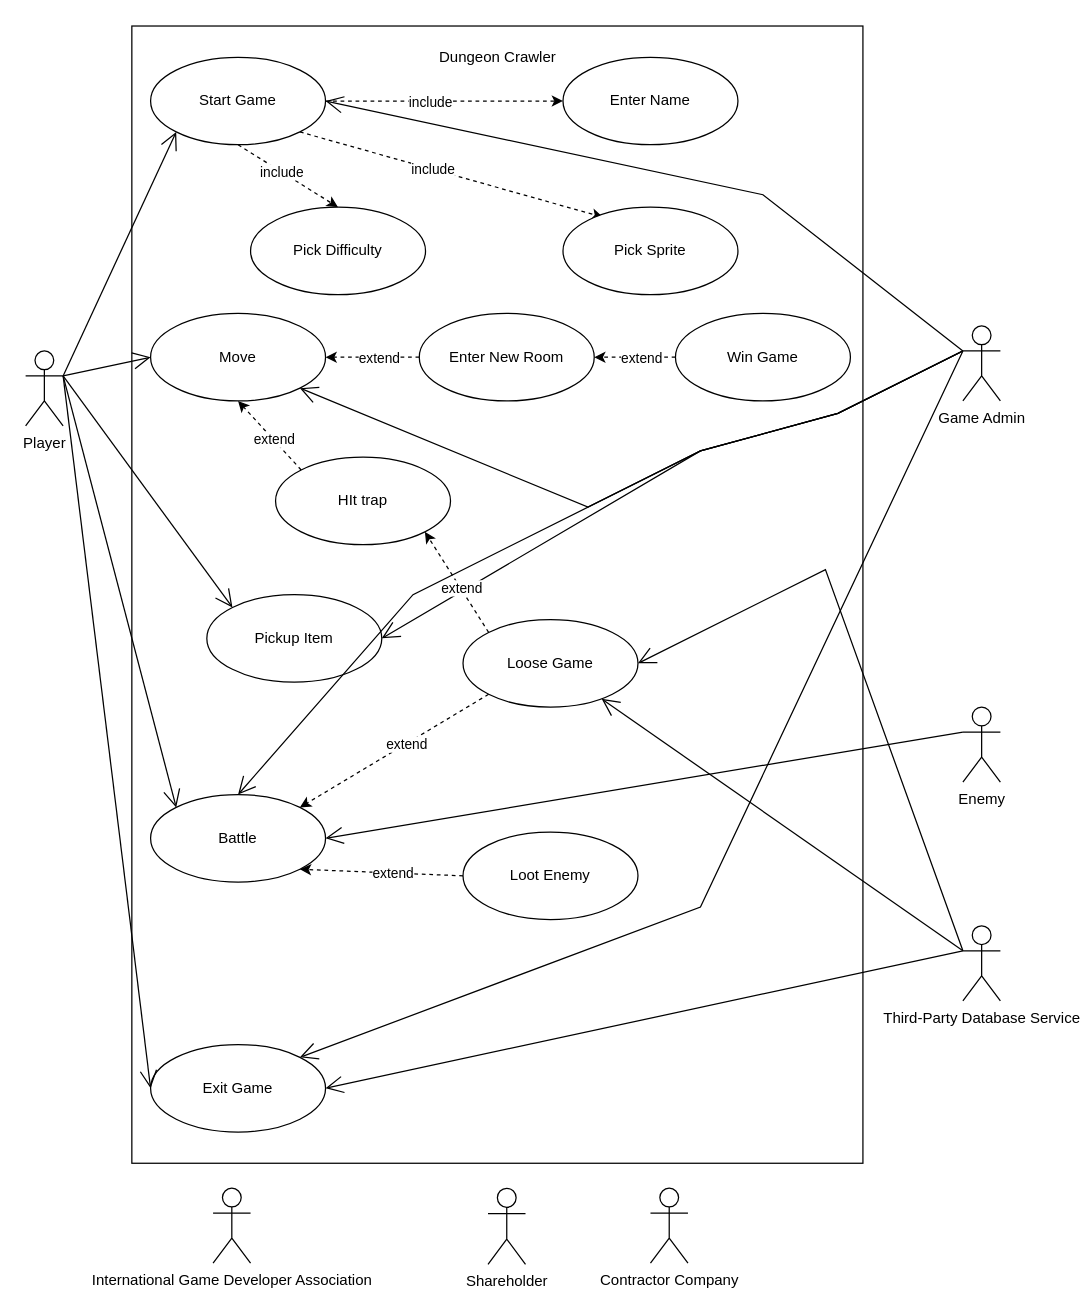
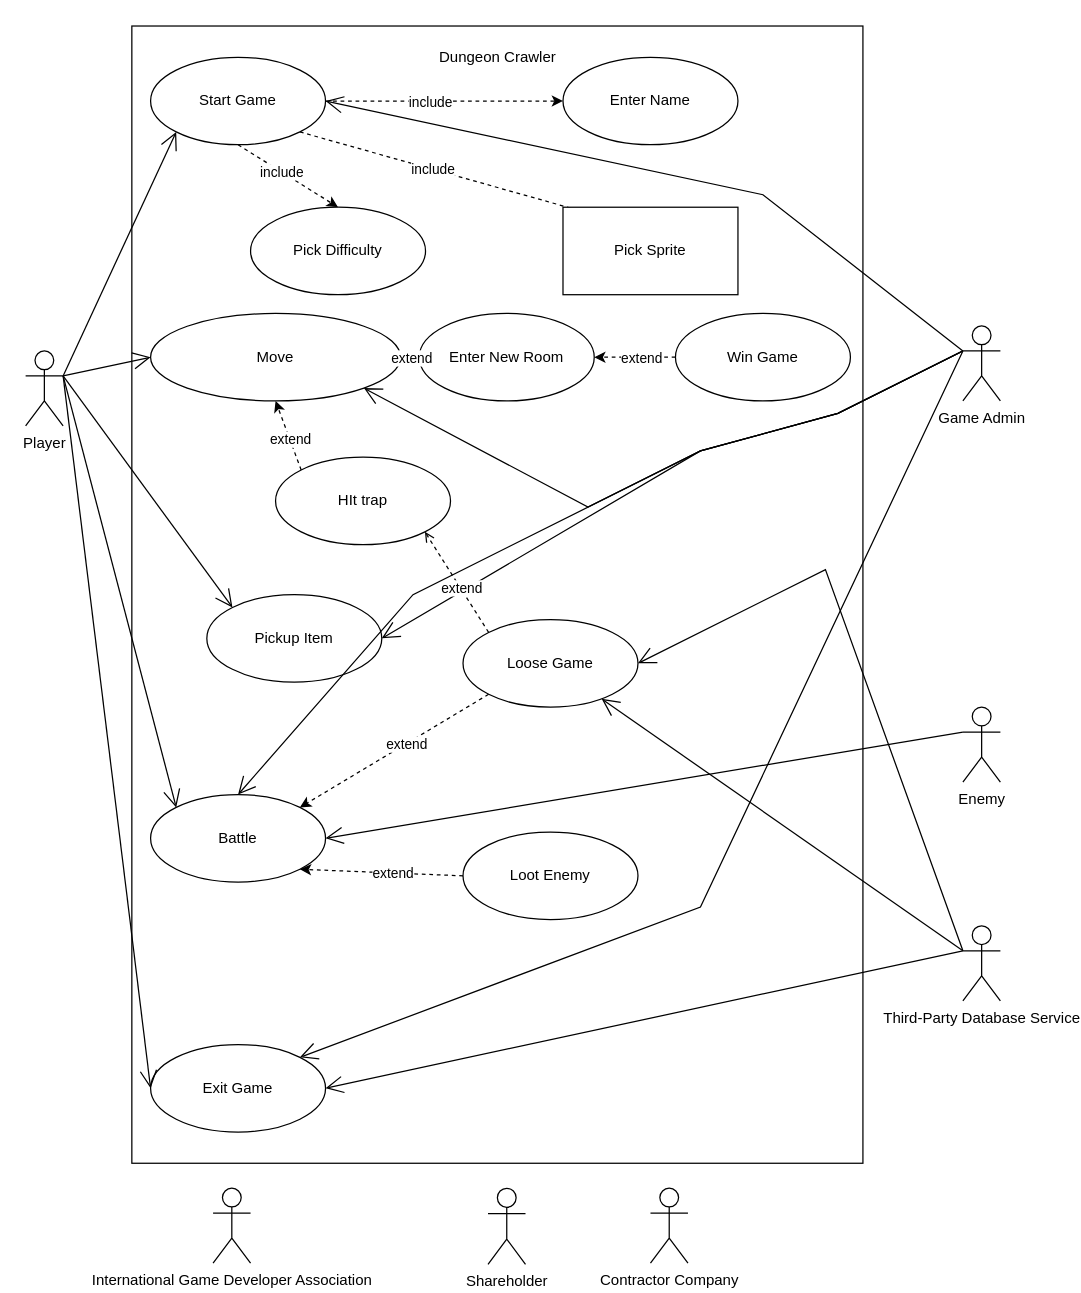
node "Pick Sprite": shape ellipse -> rectangle
node "Move": size 175x88 -> 250x88
edge "Loose Game" -> "HIt trap": arrowhead classic -> open
